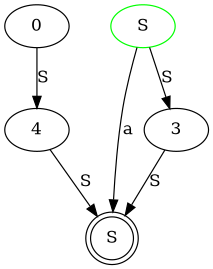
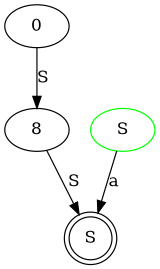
node "4": label "4" -> "8"
node "3": removed
